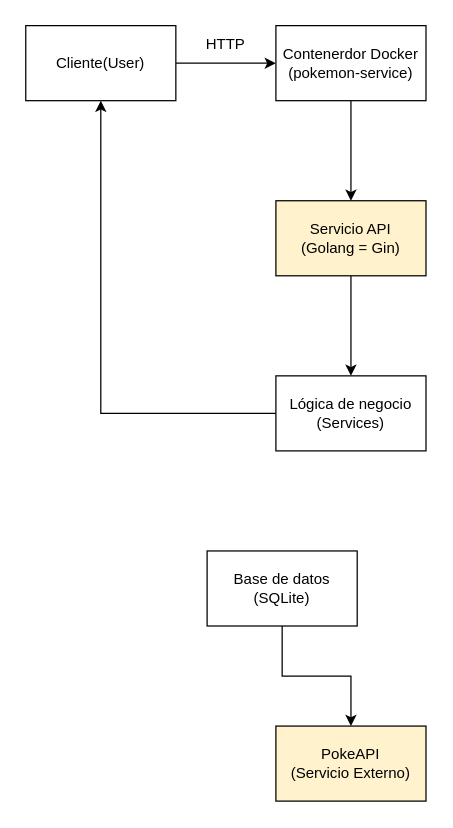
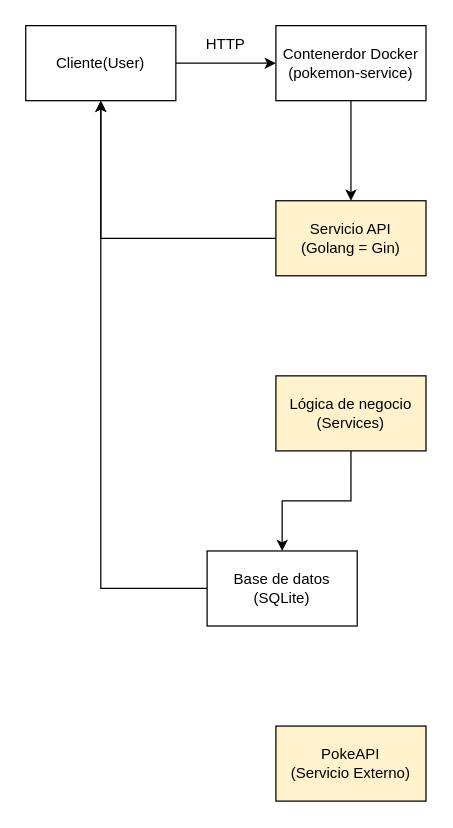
edge "Servicio API (Golang = Gin)" -> "Lógica de negocio (Services)": now "Servicio API (Golang = Gin)" -> "Cliente(User)"
edge "Lógica de negocio (Services)" -> "Cliente(User)": now "Lógica de negocio (Services)" -> "Base de datos (SQLite)"
node "Lógica de negocio (Services)": fillcolor #ffffff -> #fff2cc
edge "Base de datos (SQLite)" -> "PokeAPI (Servicio Externo)": now "Base de datos (SQLite)" -> "Cliente(User)"
